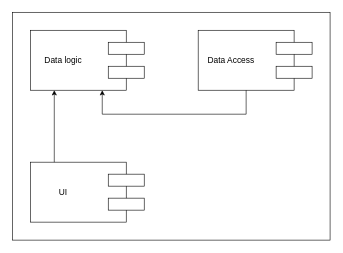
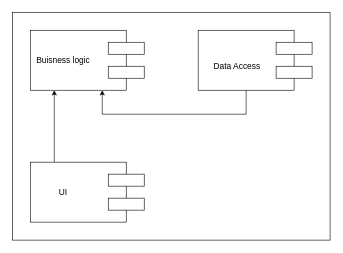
node "Data logic": label "Data logic" -> "Buisness logic"
node "Data Access": moved (231, 60) -> (237, 66)
